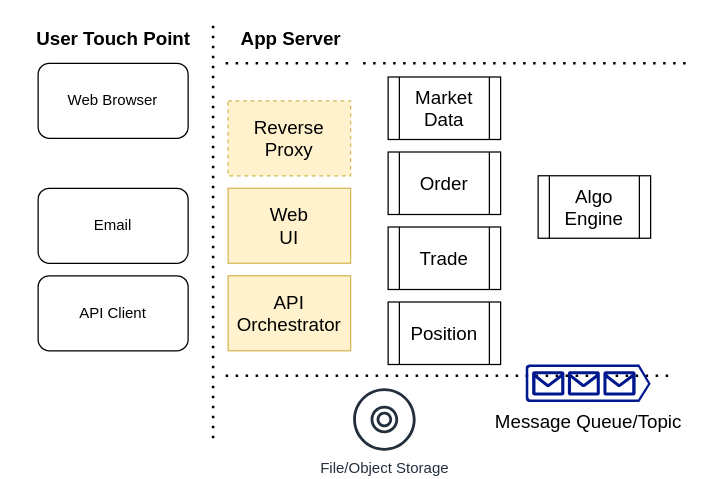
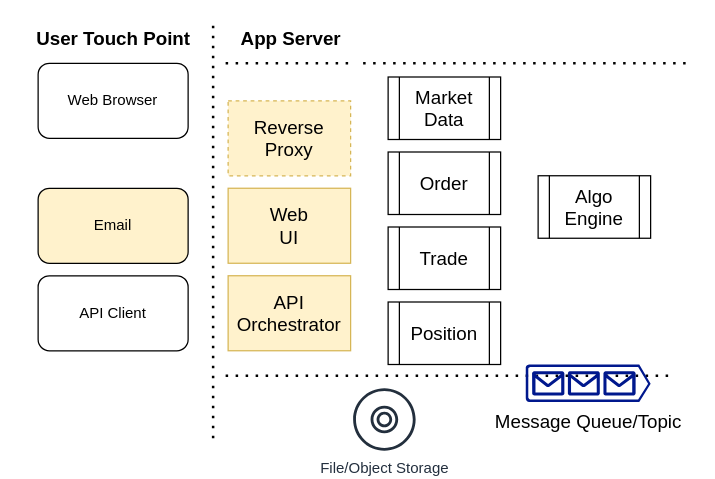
node "Email": fillcolor #ffffff -> #fff2cc
